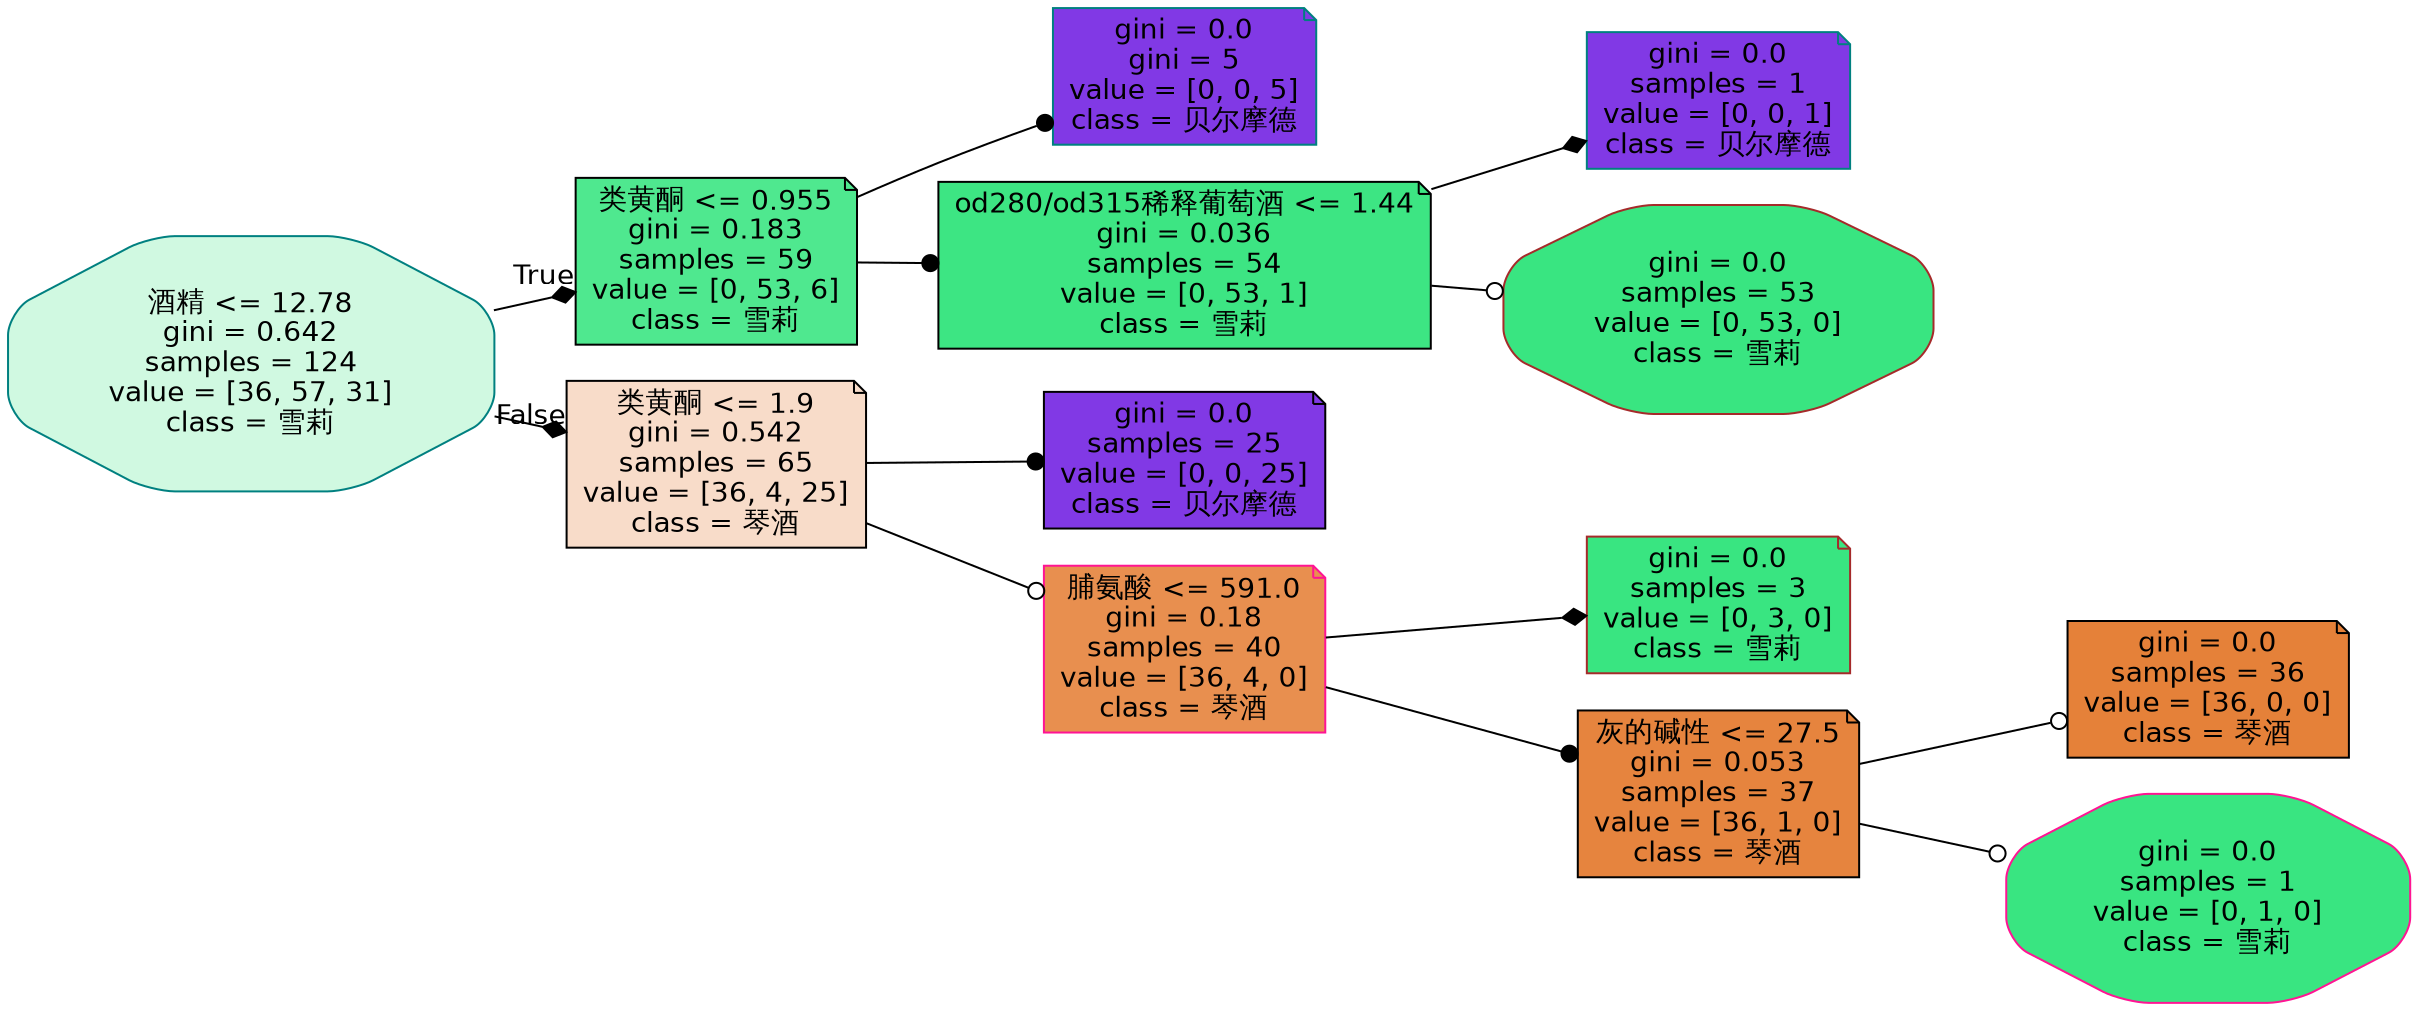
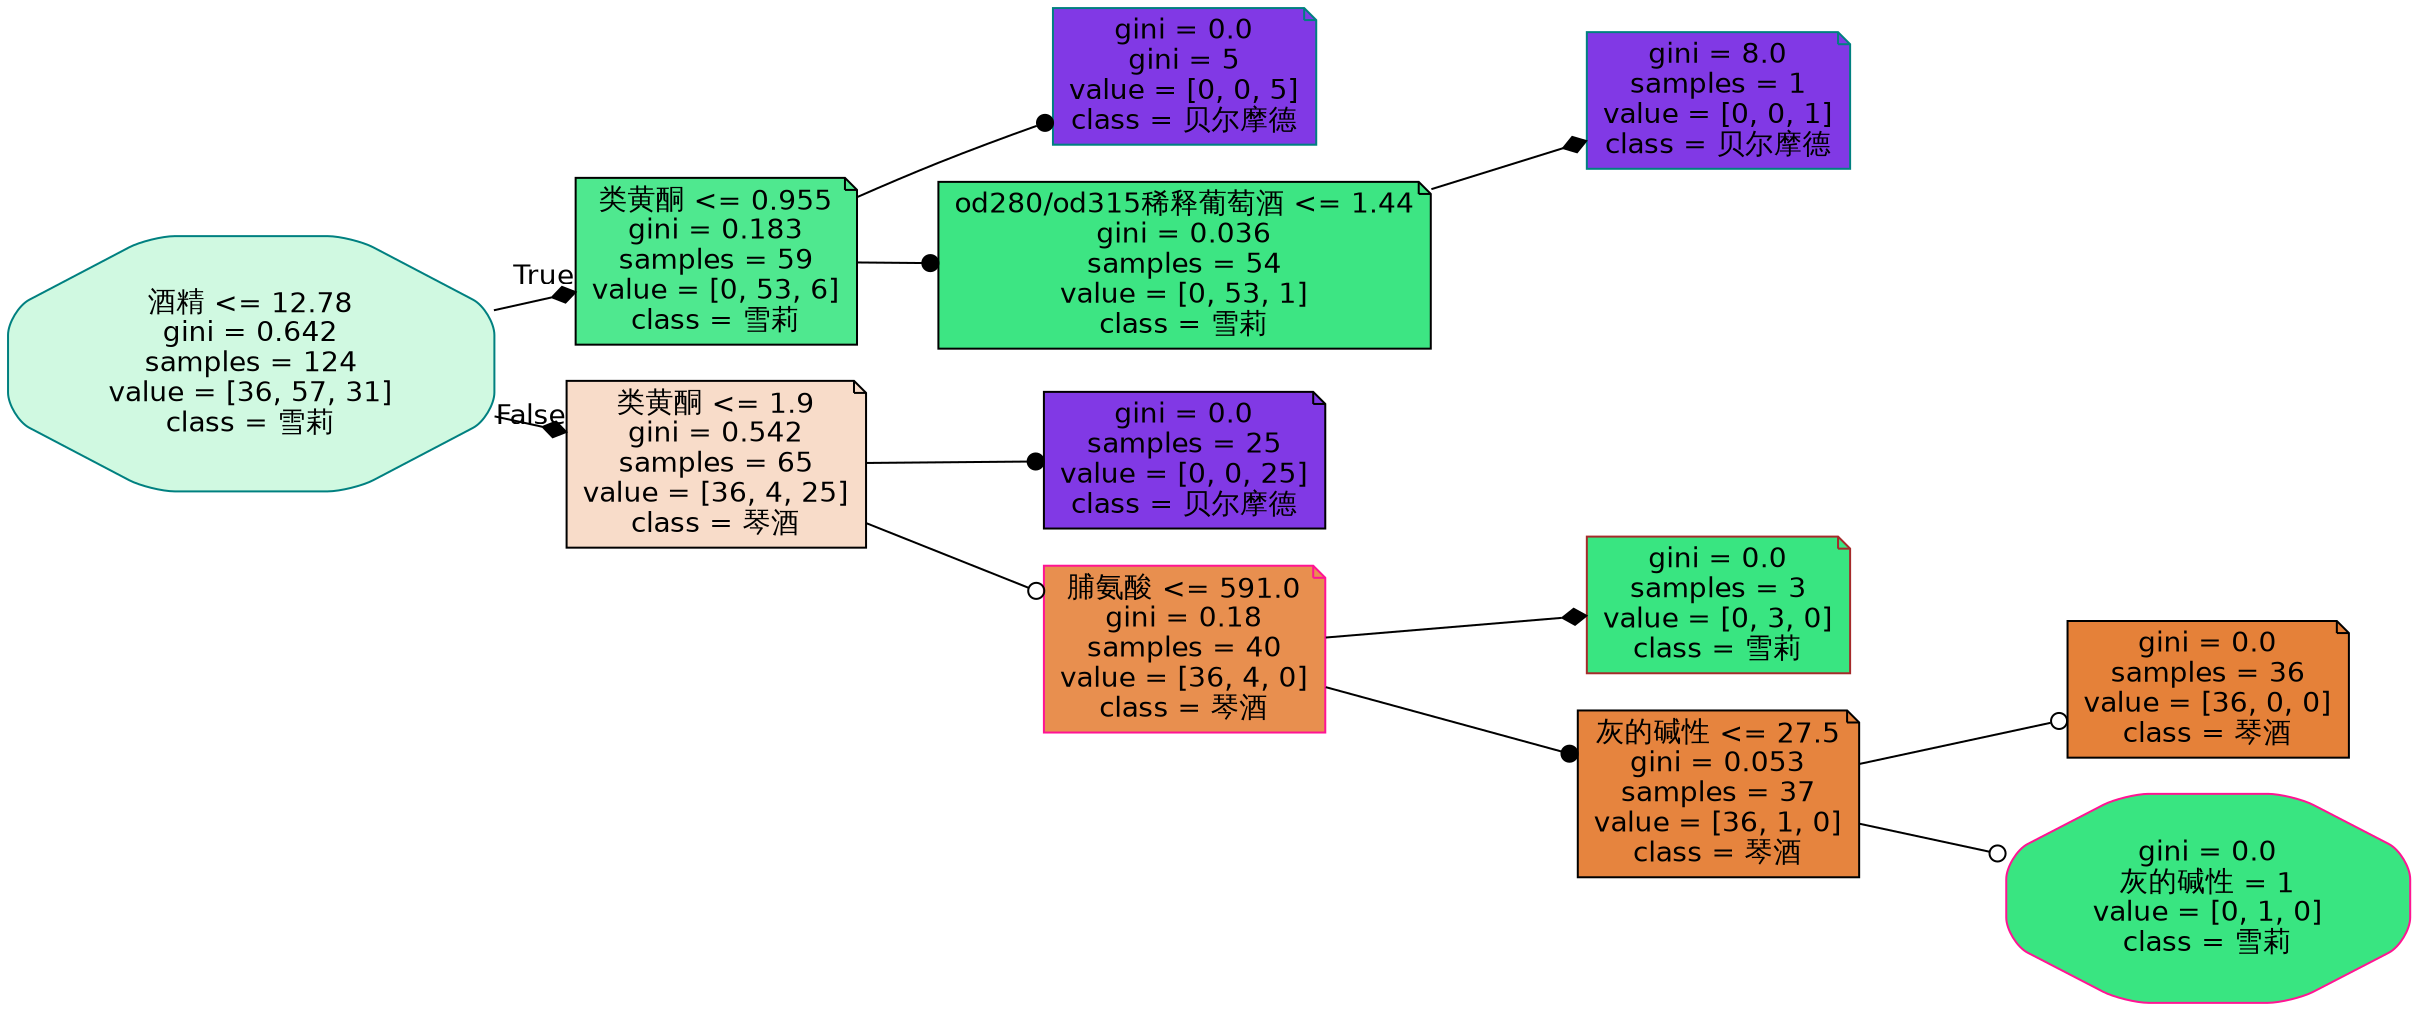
node "gini = 0.0 samples = 1 value = [0, 0, 1] class = 贝尔摩德": label "gini = 0.0 samples = 1 value = [0, 0, 1] class = 贝尔摩德" -> "gini = 8.0 samples = 1 value = [0, 0, 1] class = 贝尔摩德"
node "gini = 0.0 samples = 53 value = [0, 53, 0] class = 雪莉": removed
node "gini = 0.0 samples = 1 value = [0, 1, 0] class = 雪莉": label "gini = 0.0 samples = 1 value = [0, 1, 0] class = 雪莉" -> "gini = 0.0 灰的碱性 = 1 value = [0, 1, 0] class = 雪莉"
